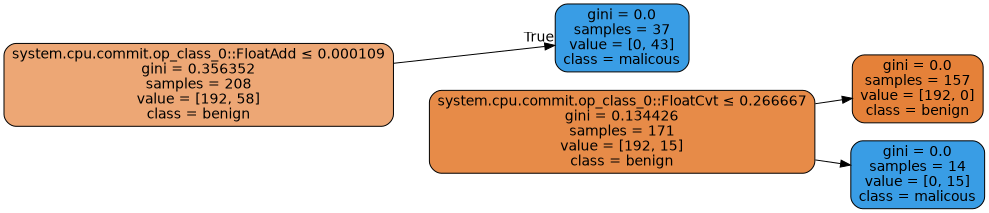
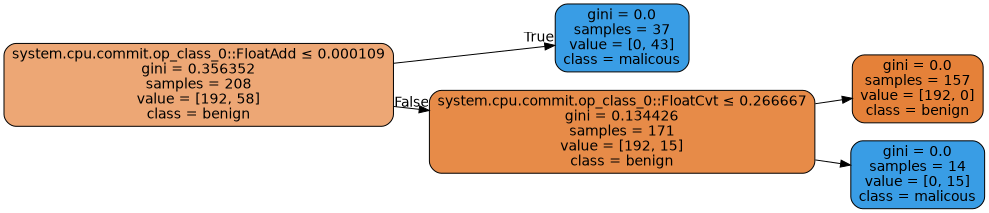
edge "system.cpu.commit.op_class_0::FloatAdd ≤ 0.000109" -> "system.cpu.commit.op_class_0::FloatCvt ≤ 0.266667": added
